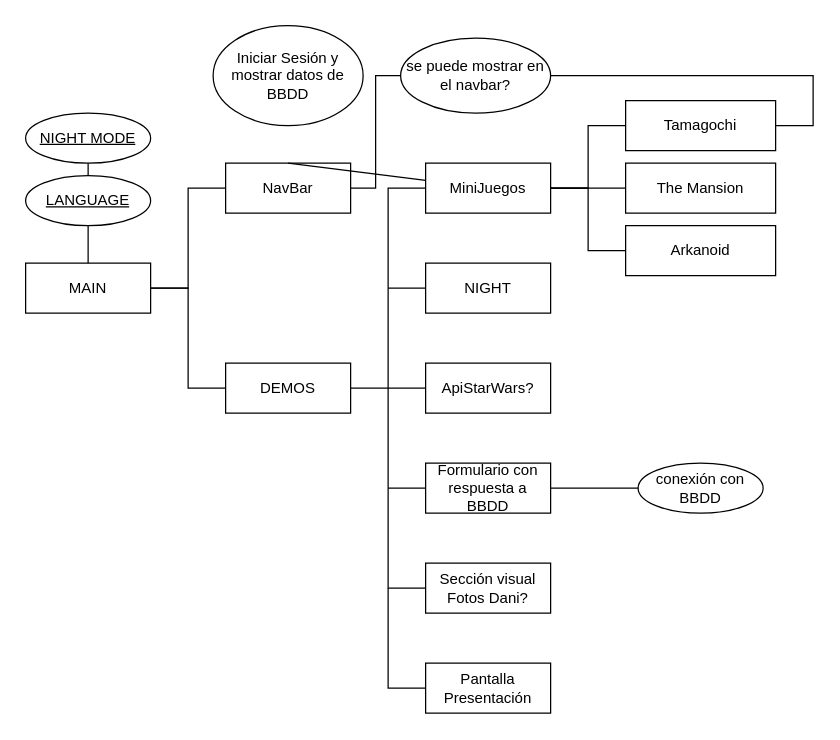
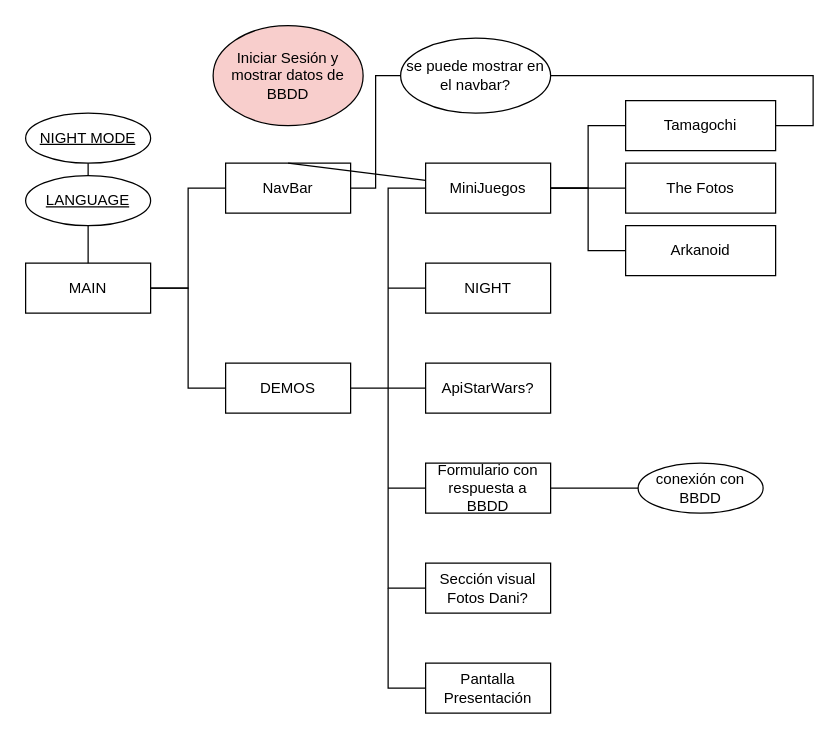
node "Iniciar Sesión y mostrar datos de BBDD": fillcolor #ffffff -> #f8cecc
node "The Mansion": label "The Mansion" -> "The Fotos"
